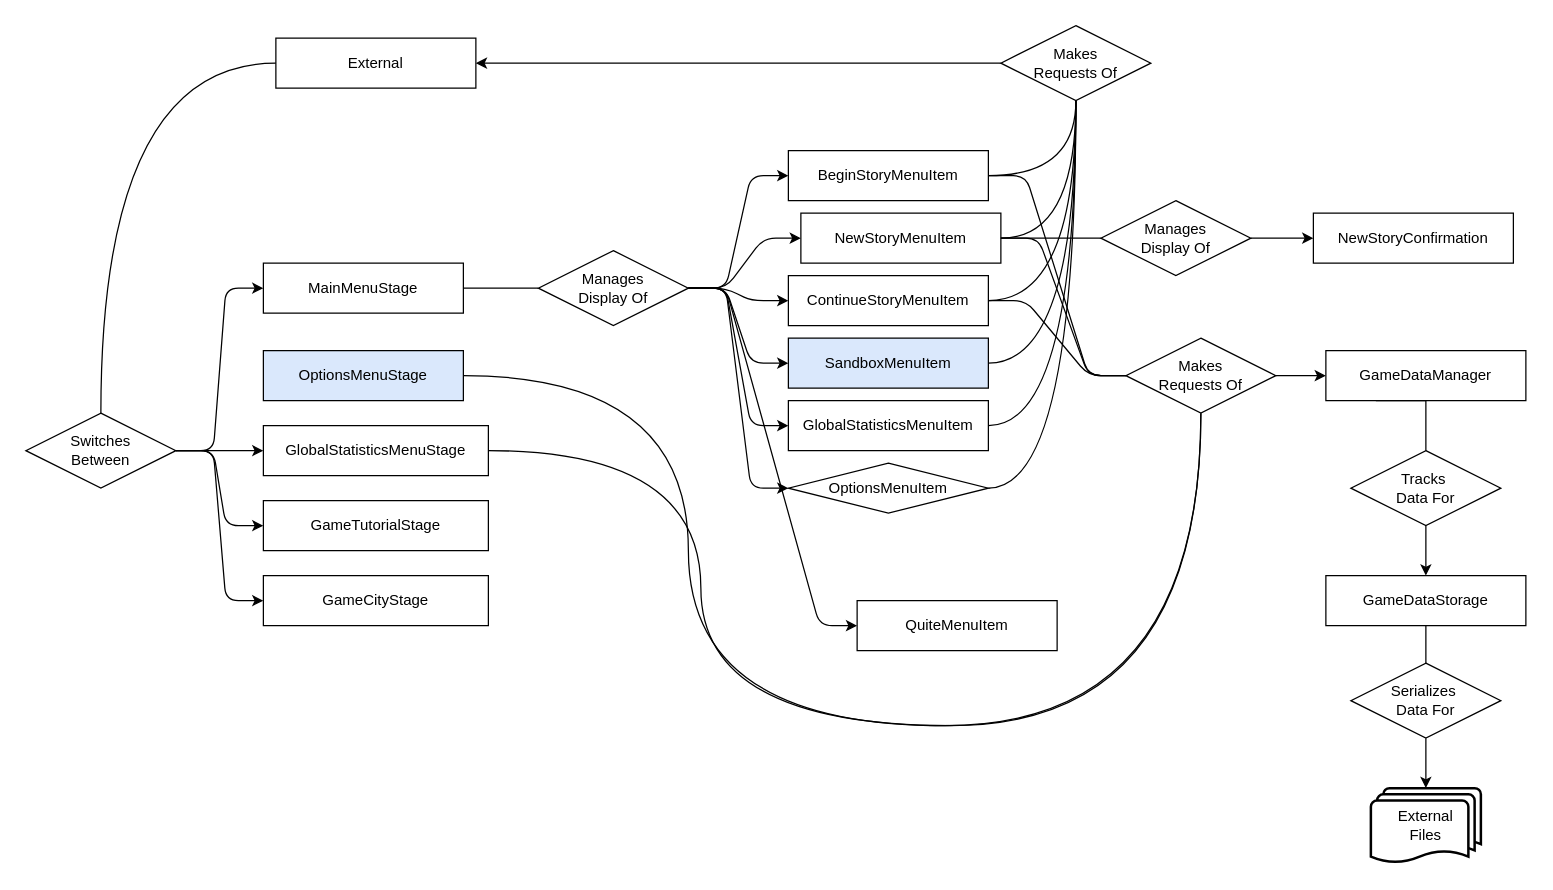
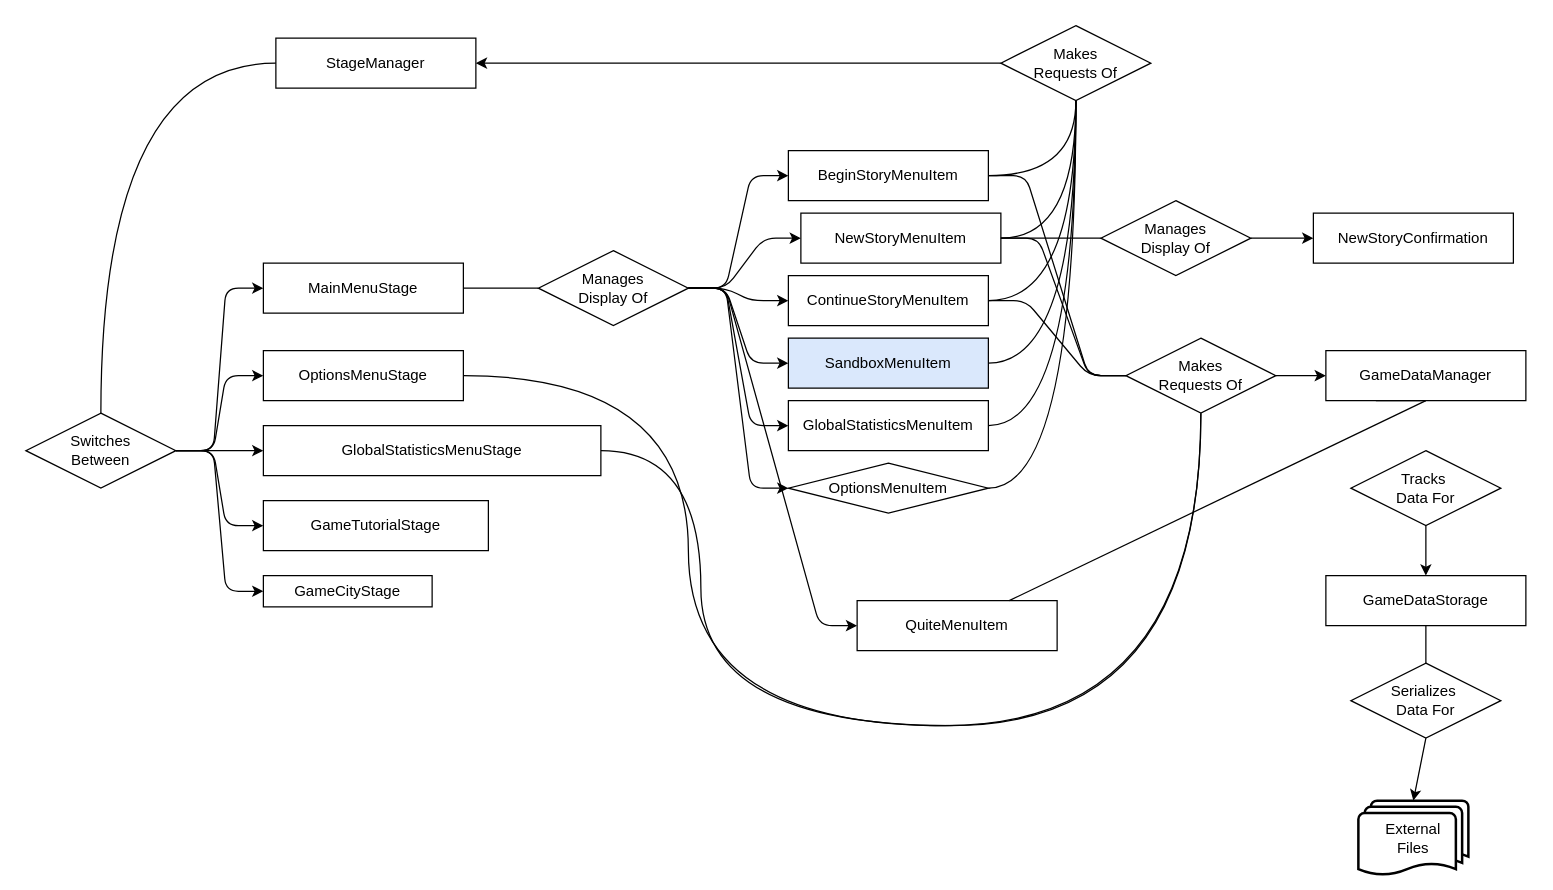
node "External": label "External" -> "StageManager"
node "OptionsMenuStage": fillcolor #dae8fc -> #ffffff
edge "Switches Between" -> "OptionsMenuStage": added
edge "GameDataManager" -- "Tracks Data For": now "GameDataManager" -- "QuiteMenuItem"
node "GlobalStatisticsMenuStage": size 225x50 -> 338x50
node "GameCityStage": size 225x50 -> 169x31
node "External Files": moved (1426, 826) -> (1413, 838)
